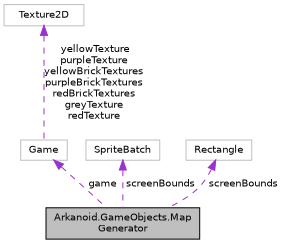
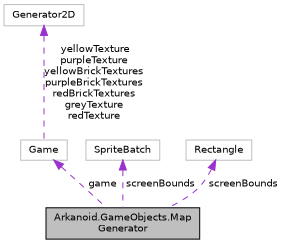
node "Texture2D": label "Texture2D" -> "Generator2D"
